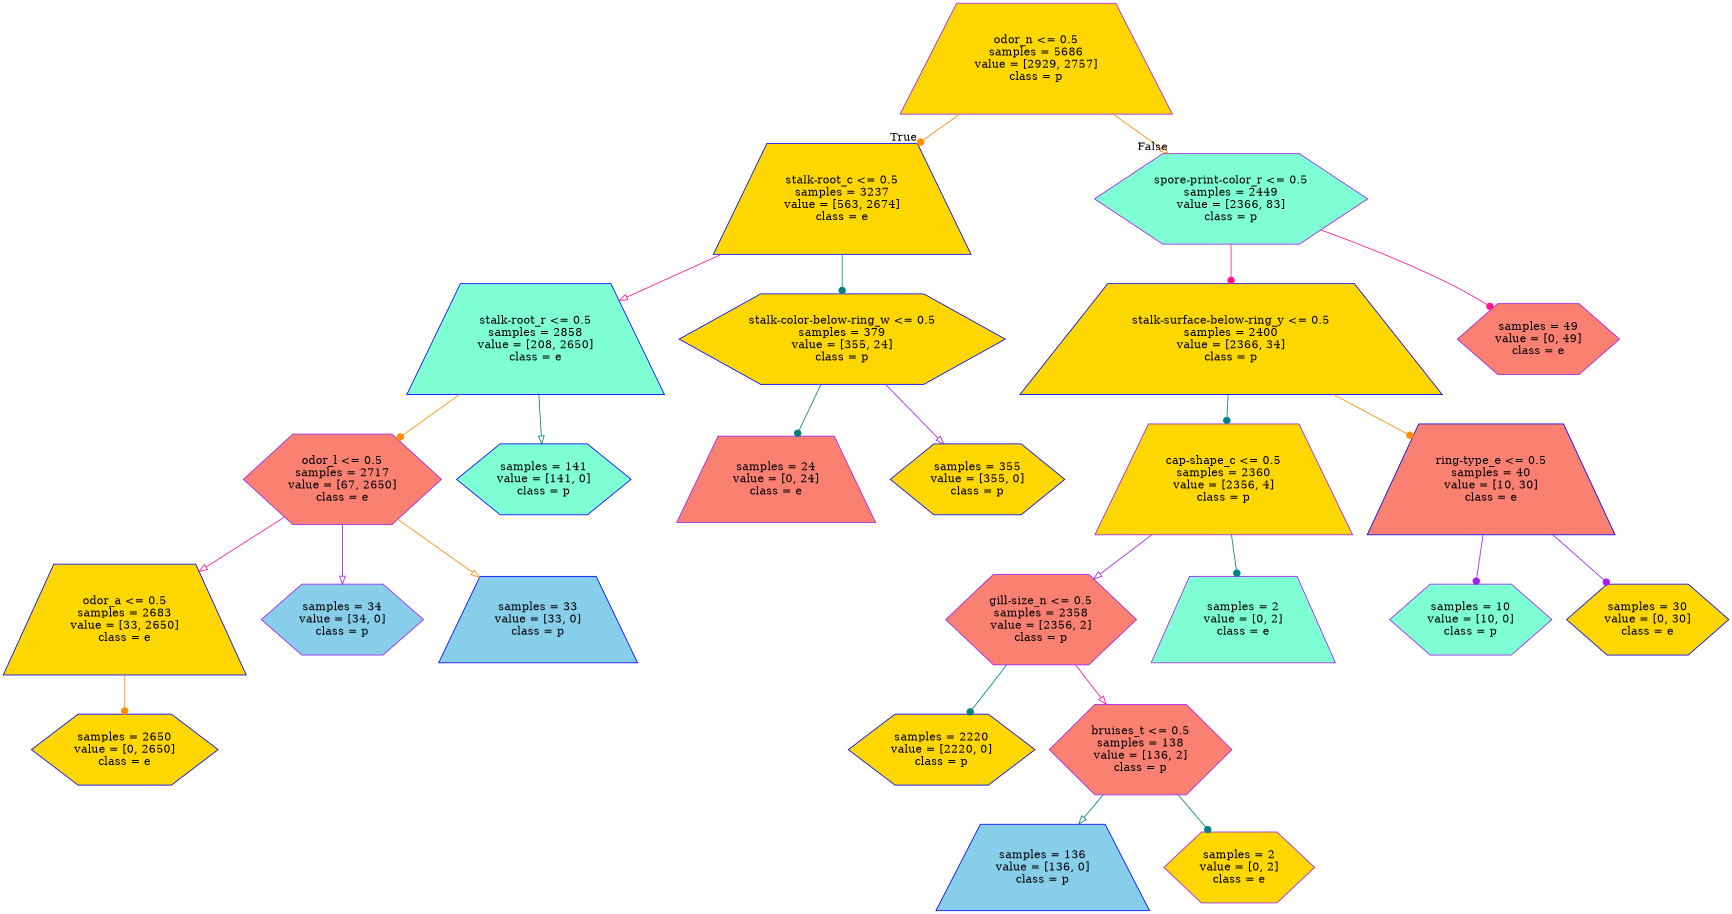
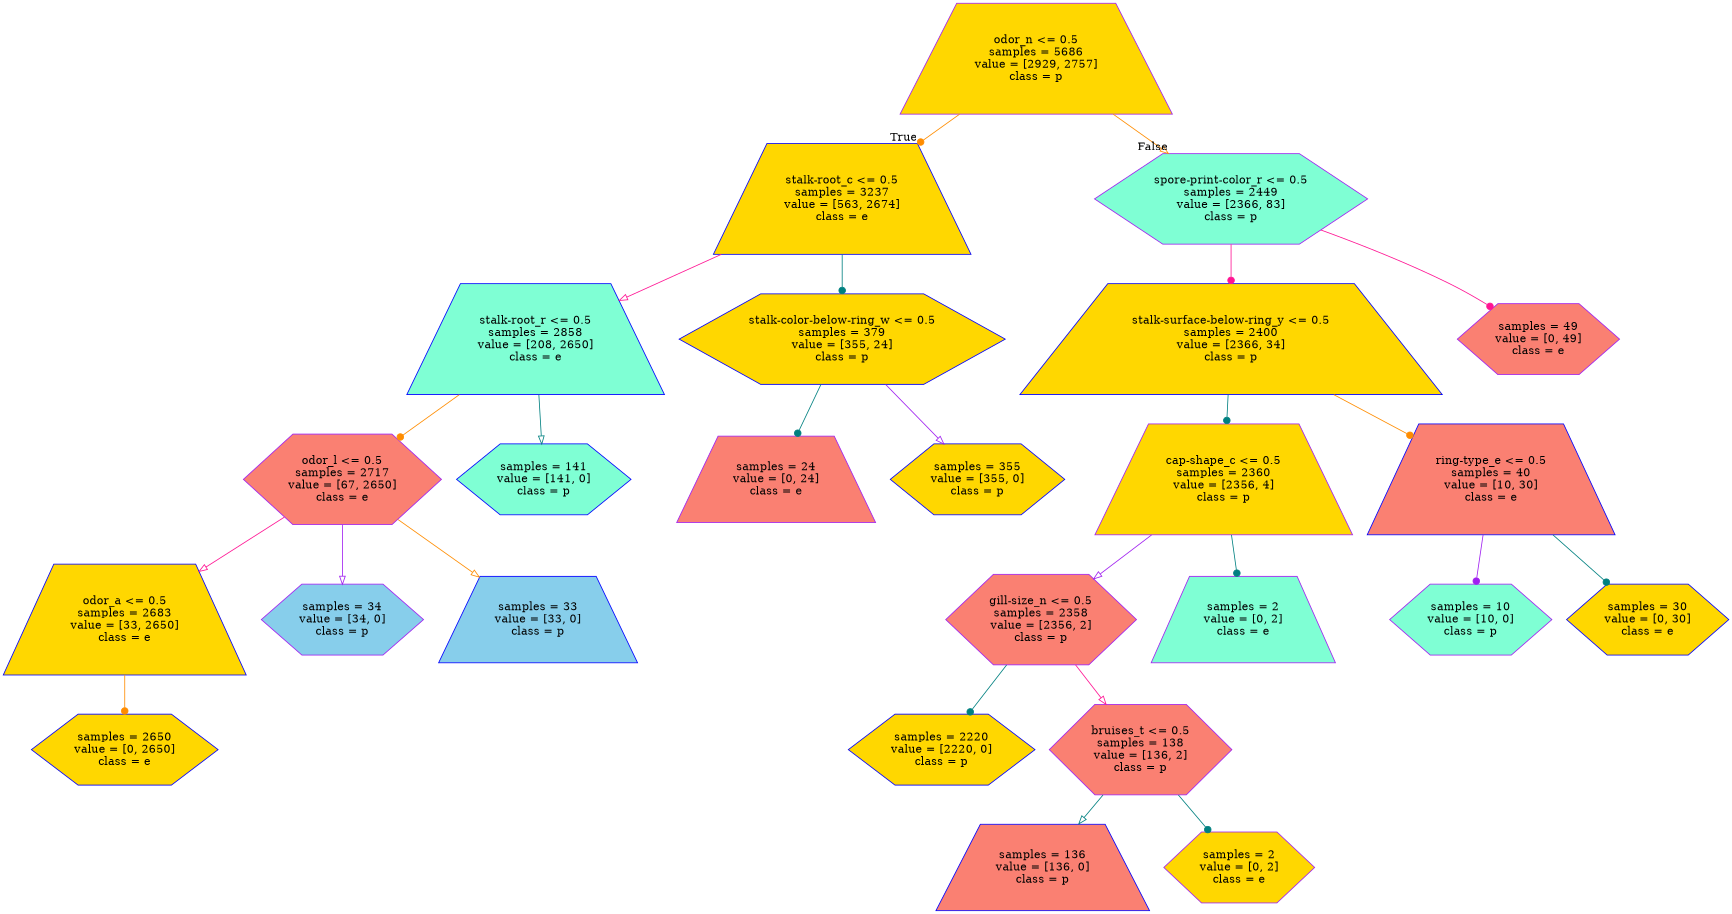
edge "ring-type_e <= 0.5 samples = 40 value = [10, 30] class = e" -> "samples = 30 value = [0, 30] class = e": color purple -> teal
node "samples = 136 value = [136, 0] class = p": fillcolor skyblue -> salmon
